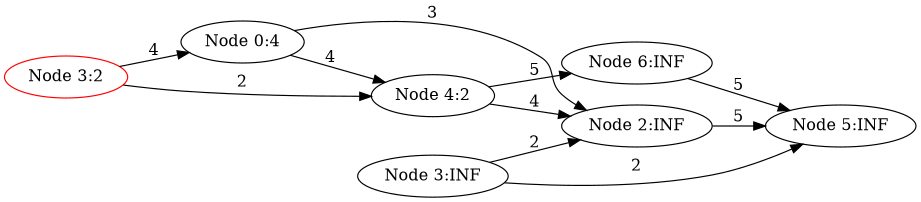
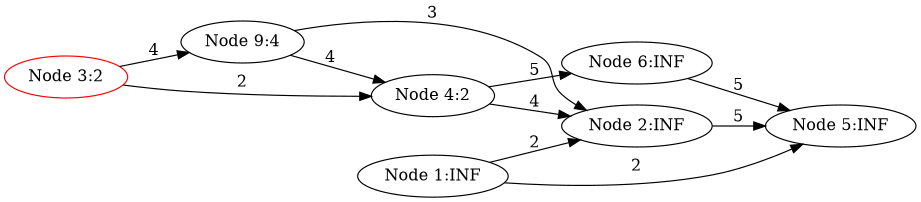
node "Node 0:4": label "Node 0:4" -> "Node 9:4"
node "Node 3:INF": label "Node 3:INF" -> "Node 1:INF"
